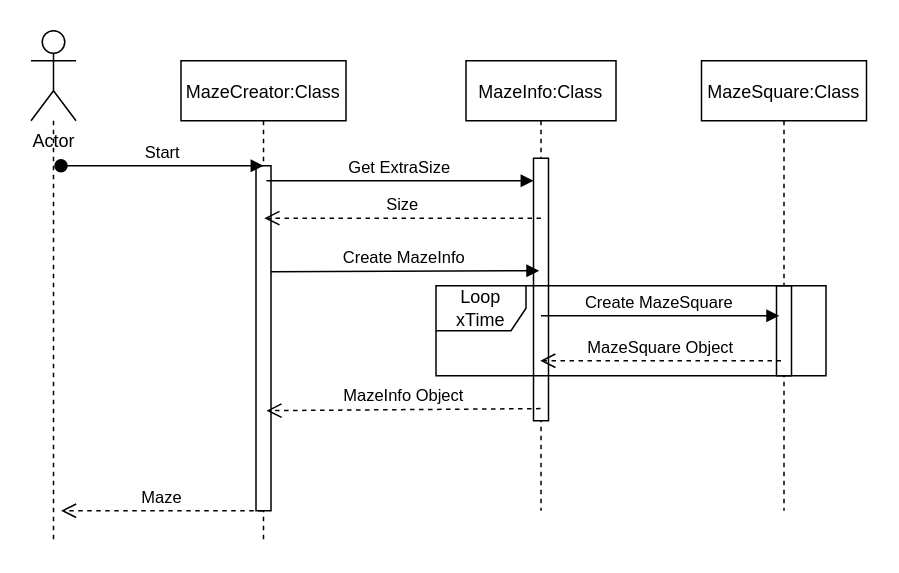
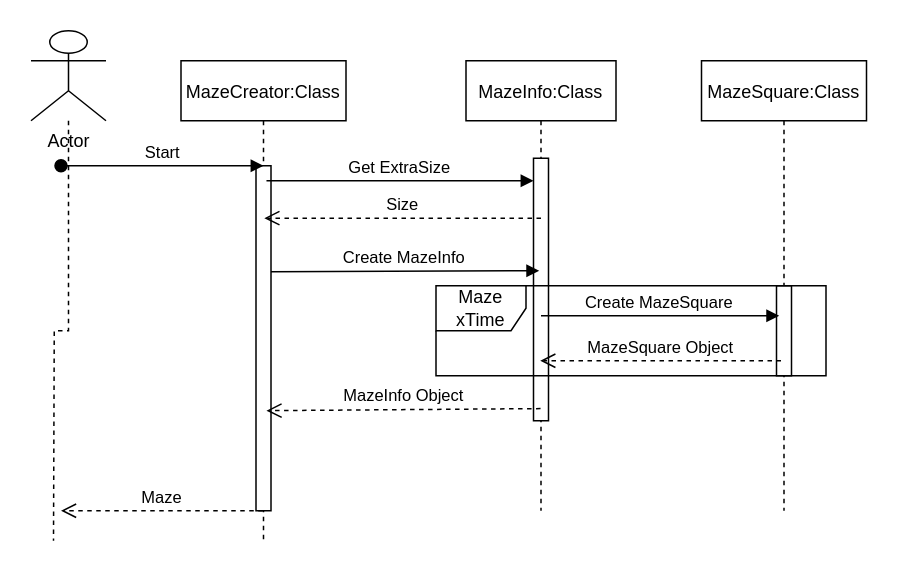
node "Actor": size 45x90 -> 75x90
node "Loop xTime": label "Loop xTime" -> "Maze xTime"
